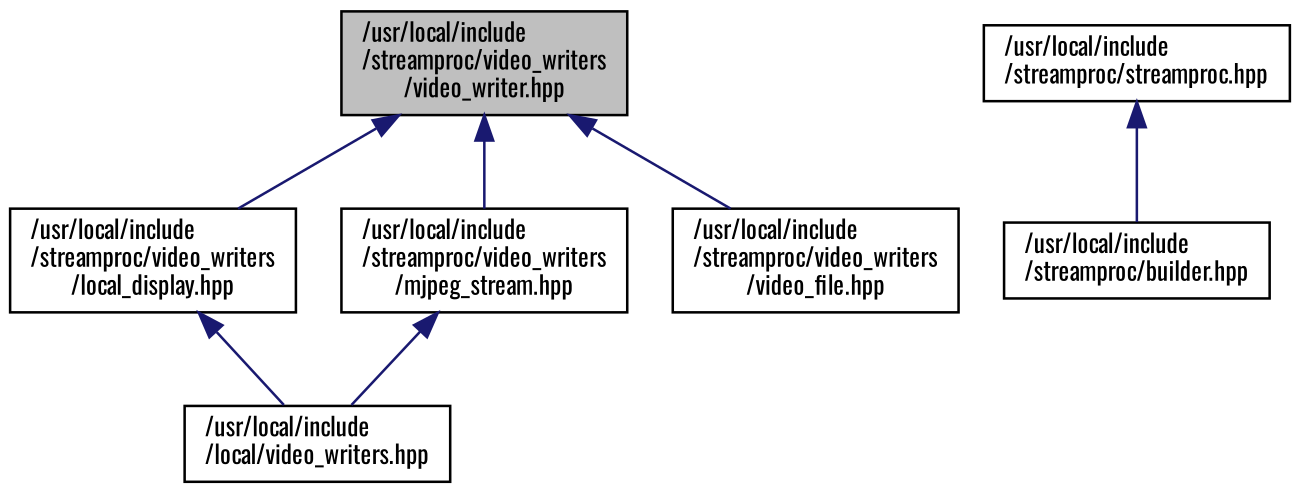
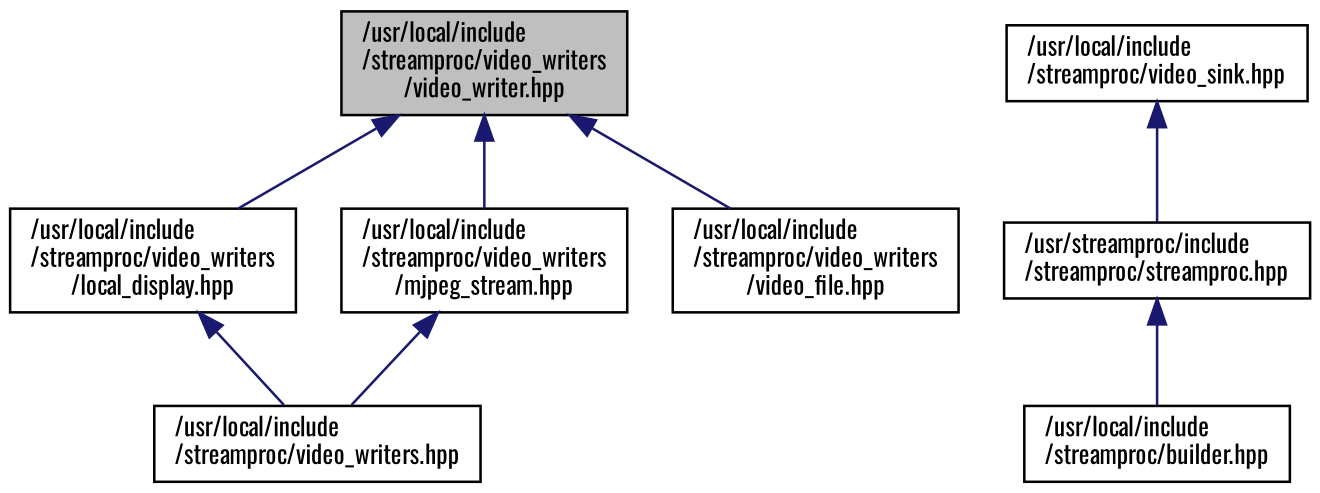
node "/usr/local/include /streamproc/streamproc.hpp": label "/usr/local/include /streamproc/streamproc.hpp" -> "/usr/streamproc/include /streamproc/streamproc.hpp"
node "/usr/local/include /streamproc/video_sink.hpp": added
node "/usr/local/include /local/video_writers.hpp": label "/usr/local/include /local/video_writers.hpp" -> "/usr/local/include /streamproc/video_writers.hpp"
